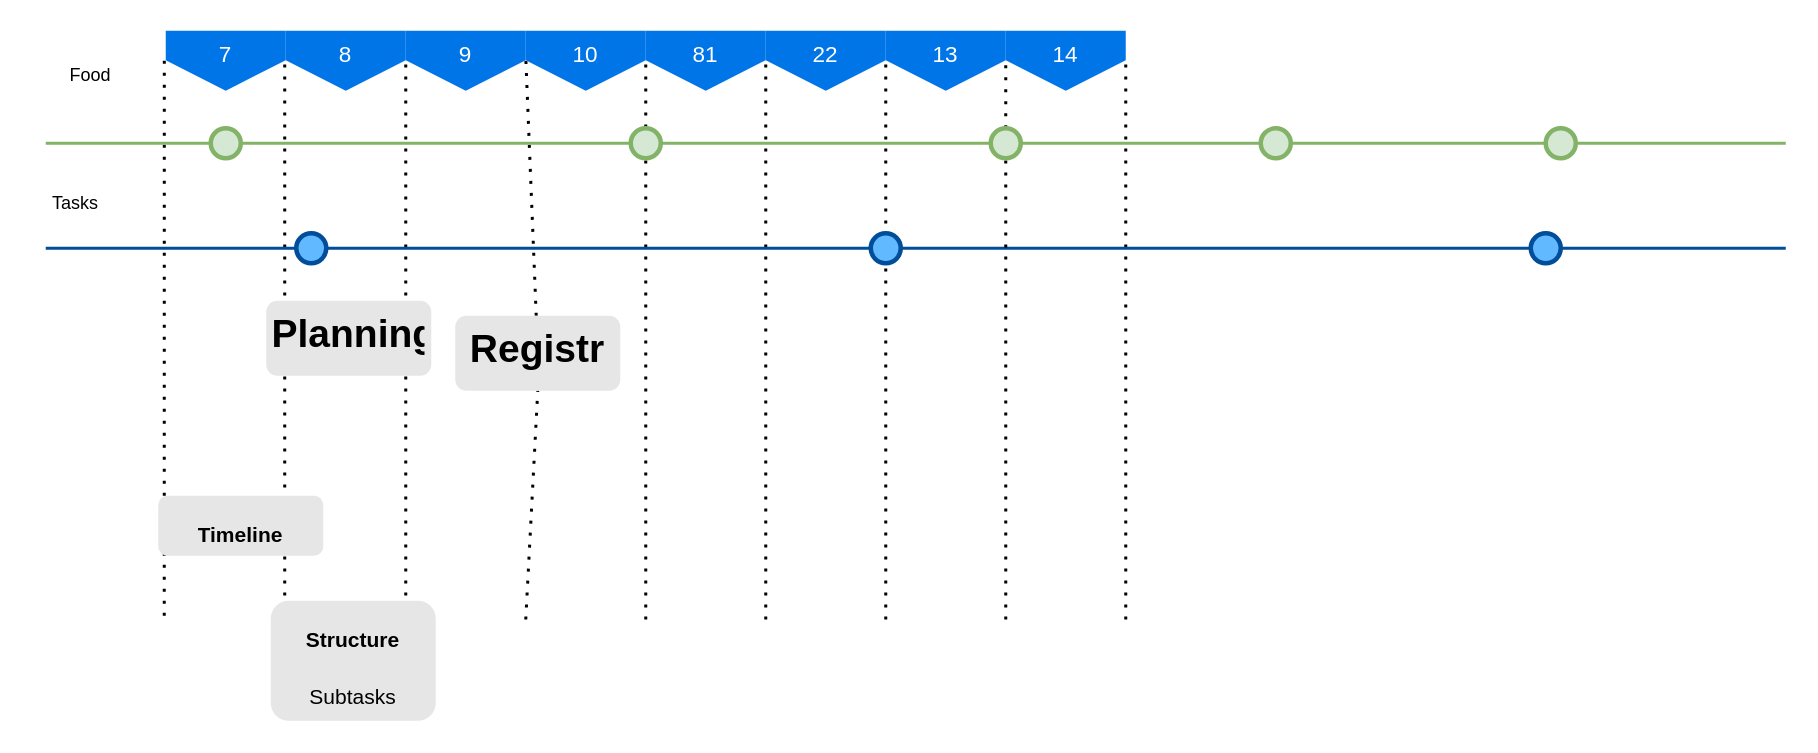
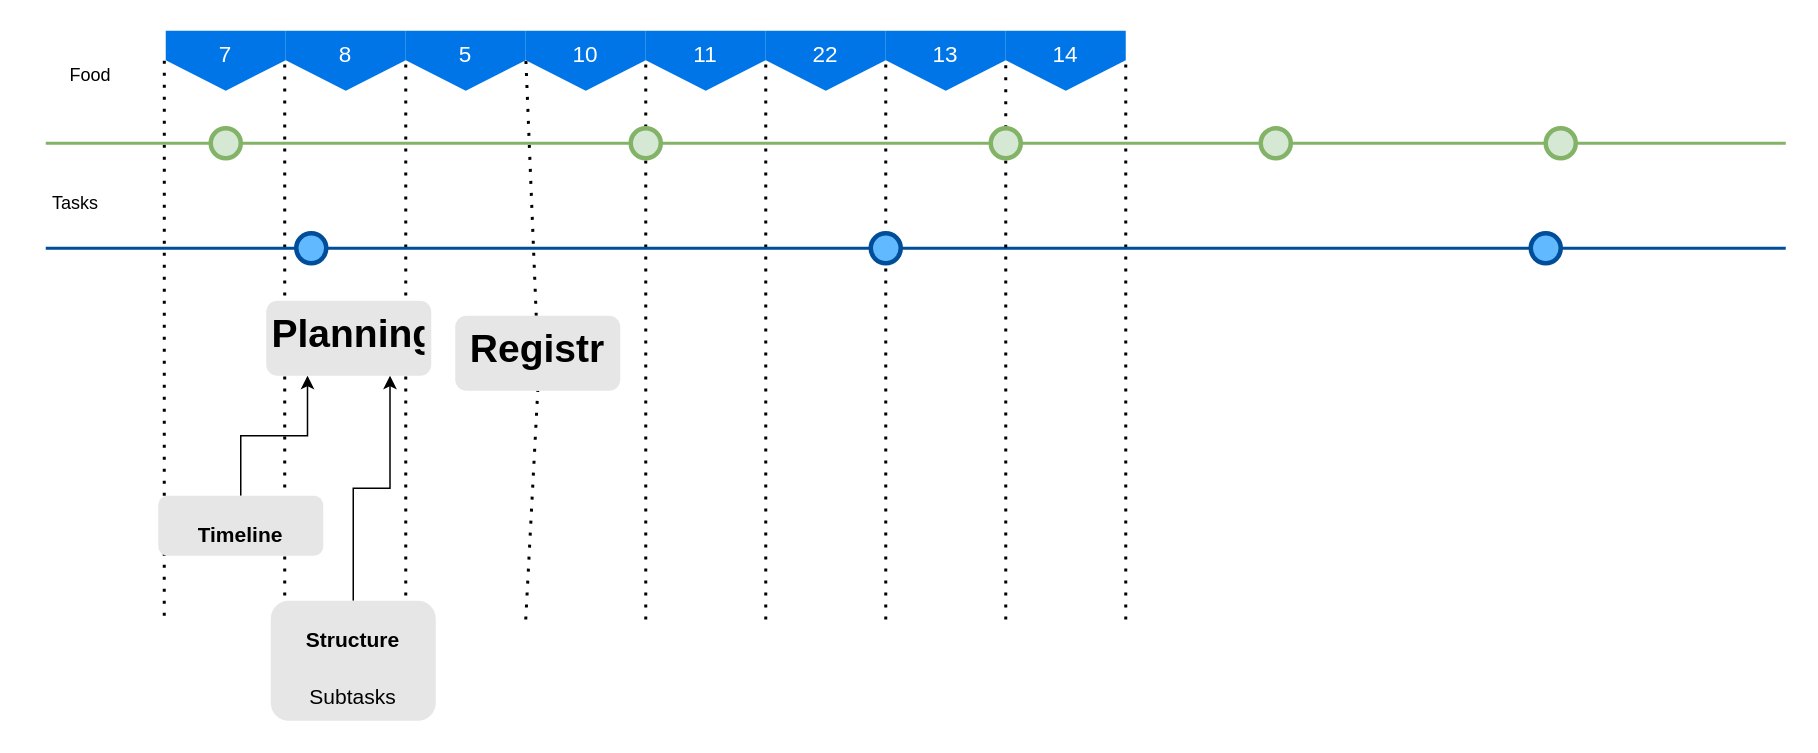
node "9": label "9" -> "5"
node "81": label "81" -> "11"
edge "Timeline" -> "Planning": added
edge "Structure Subtasks" -> "Planning": added
